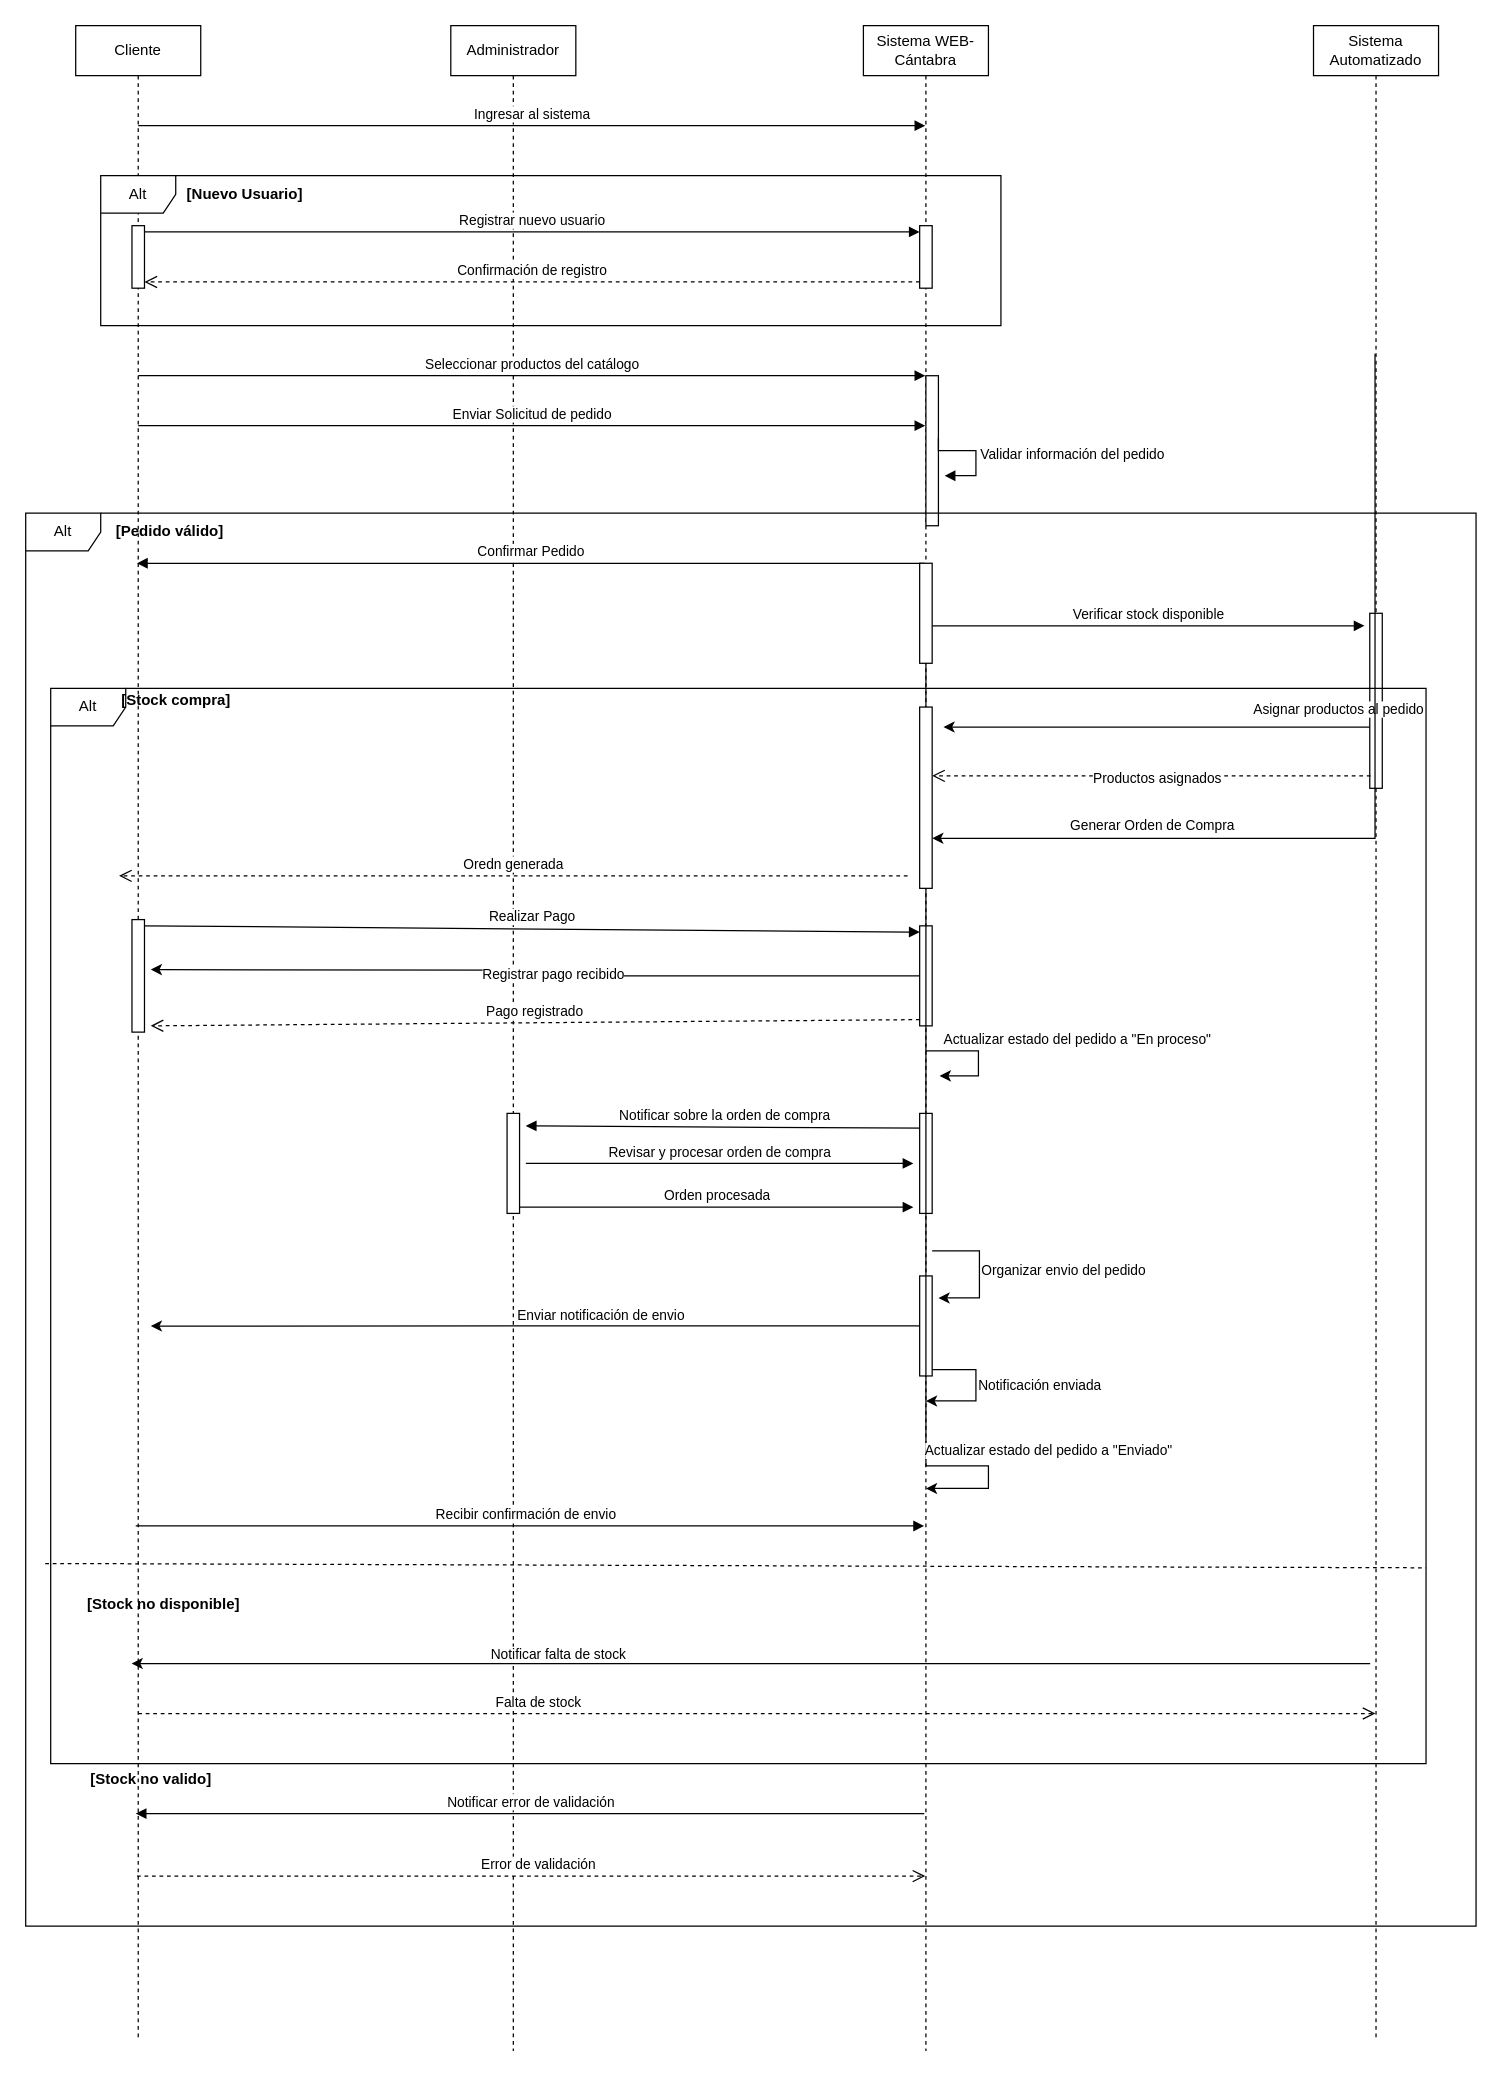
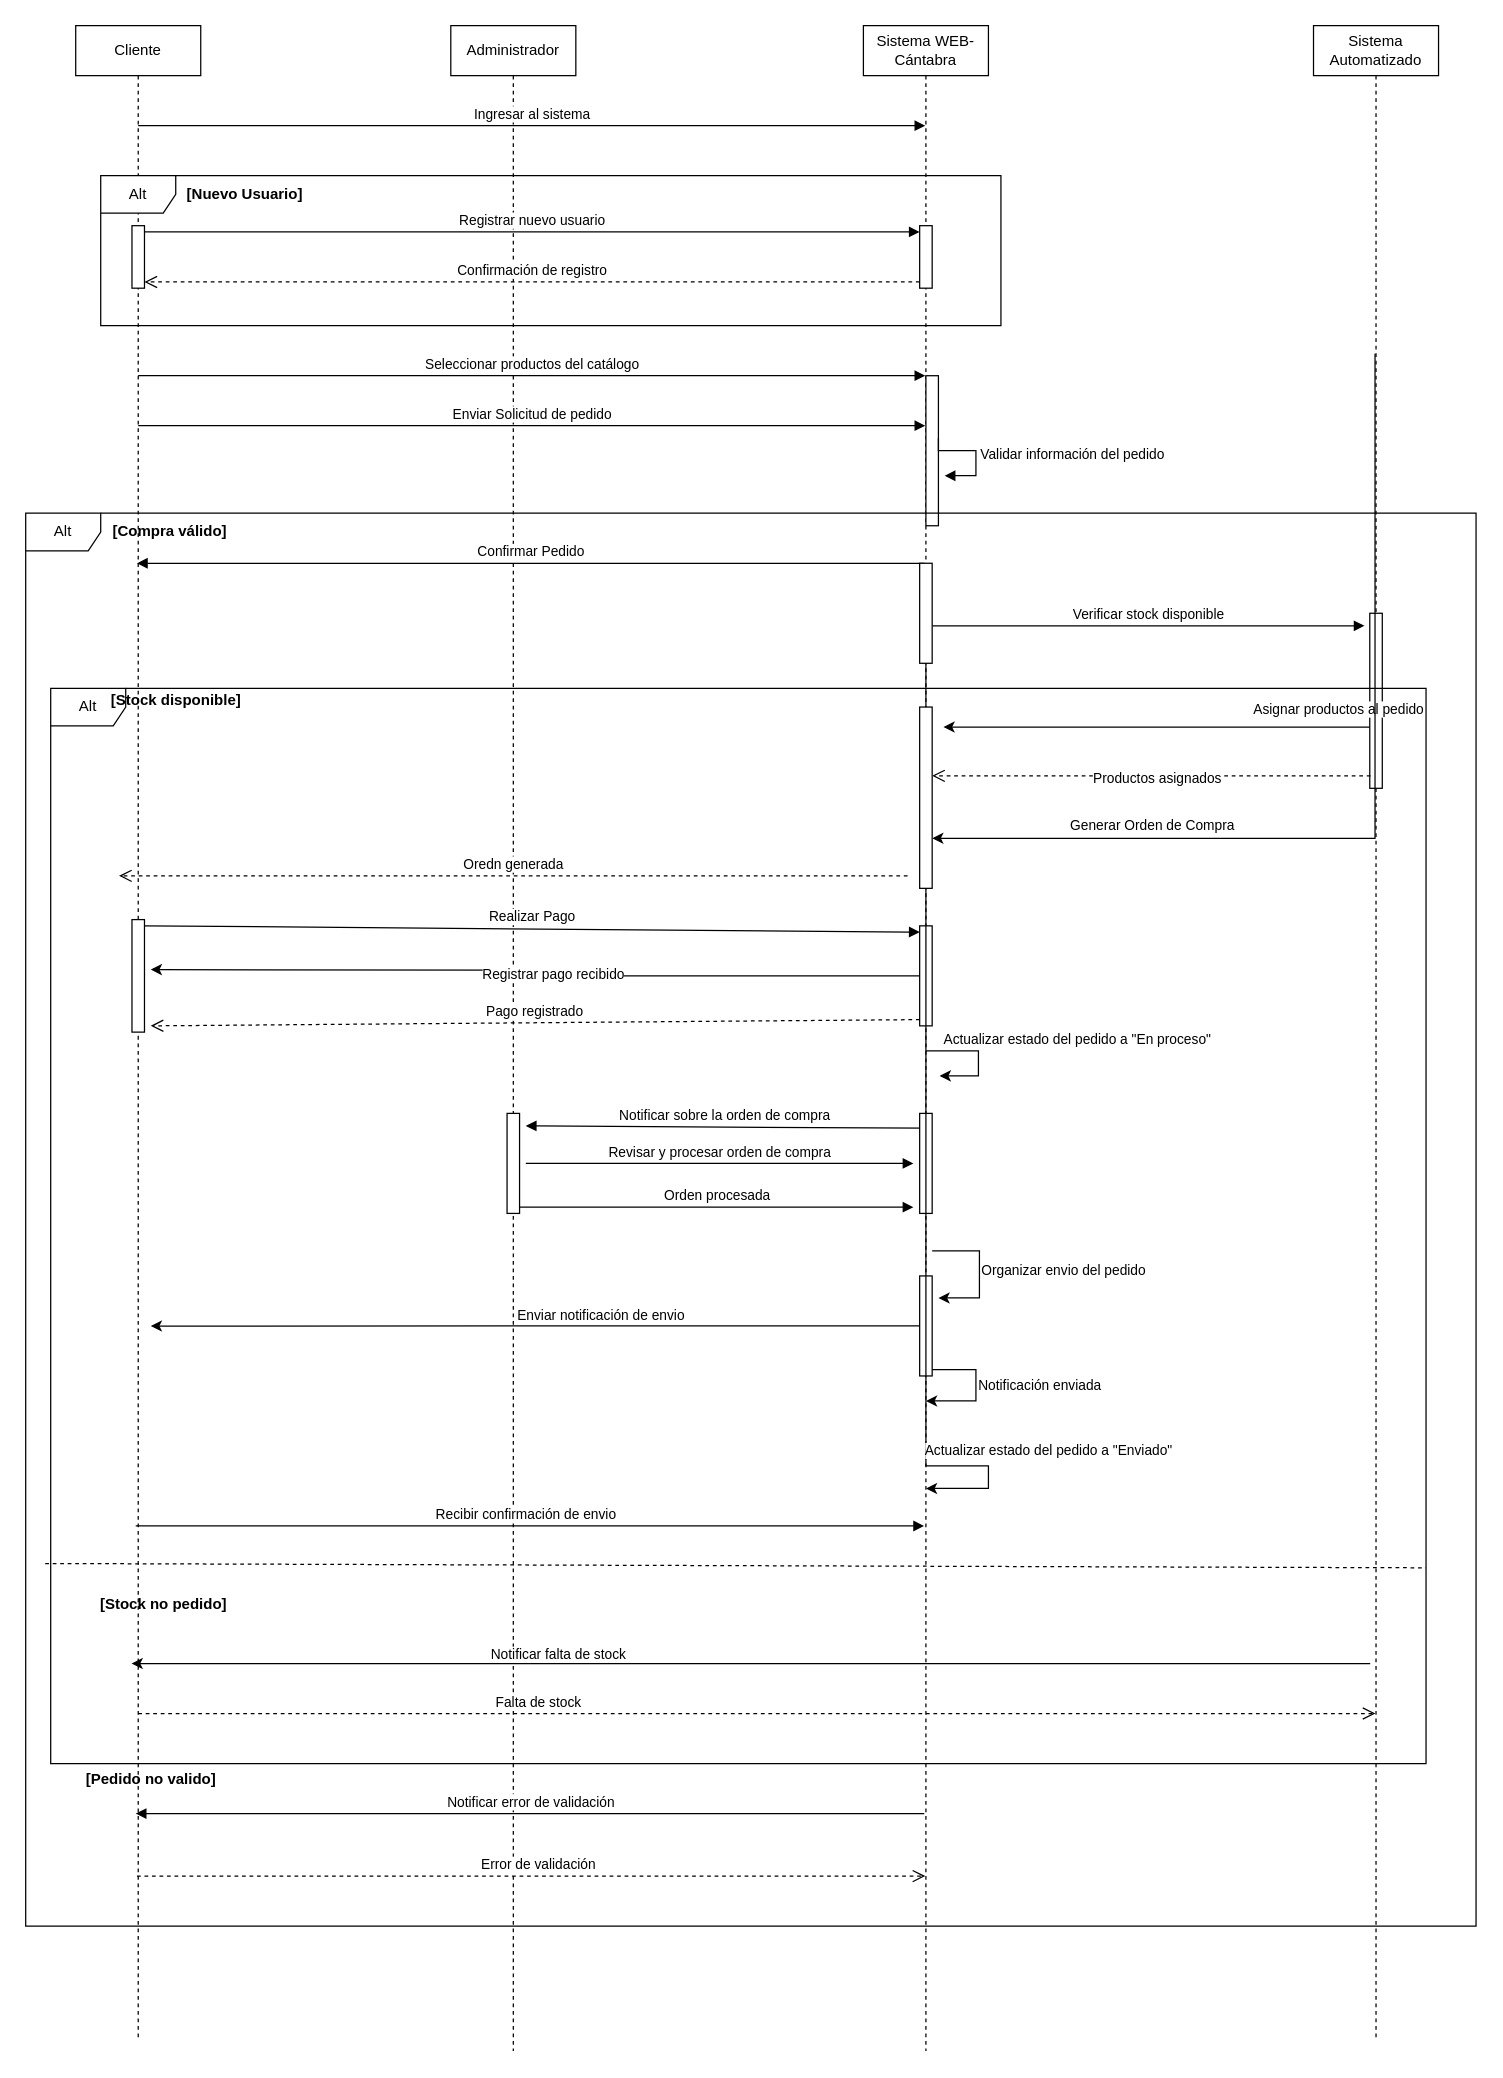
node "[Pedido válido]": label "[Pedido válido]" -> "[Compra válido]"
node "[Stock compra]": label "[Stock compra]" -> "[Stock disponible]"
node "[Stock no disponible]": label "[Stock no disponible]" -> "[Stock no pedido]"
node "[Stock no valido]": label "[Stock no valido]" -> "[Pedido no valido]"
